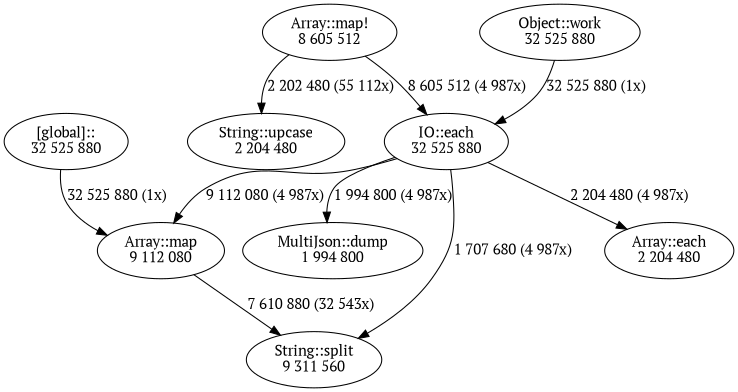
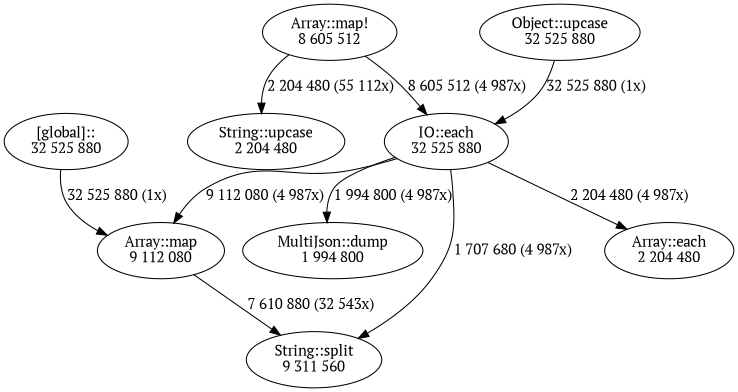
node "Object::work 32 525 880": label "Object::work 32 525 880" -> "Object::upcase 32 525 880"
edge "Array::map! 8 605 512" -> "String::upcase 2 204 480": label "2 202 480 (55 112x)" -> "2 204 480 (55 112x)"
